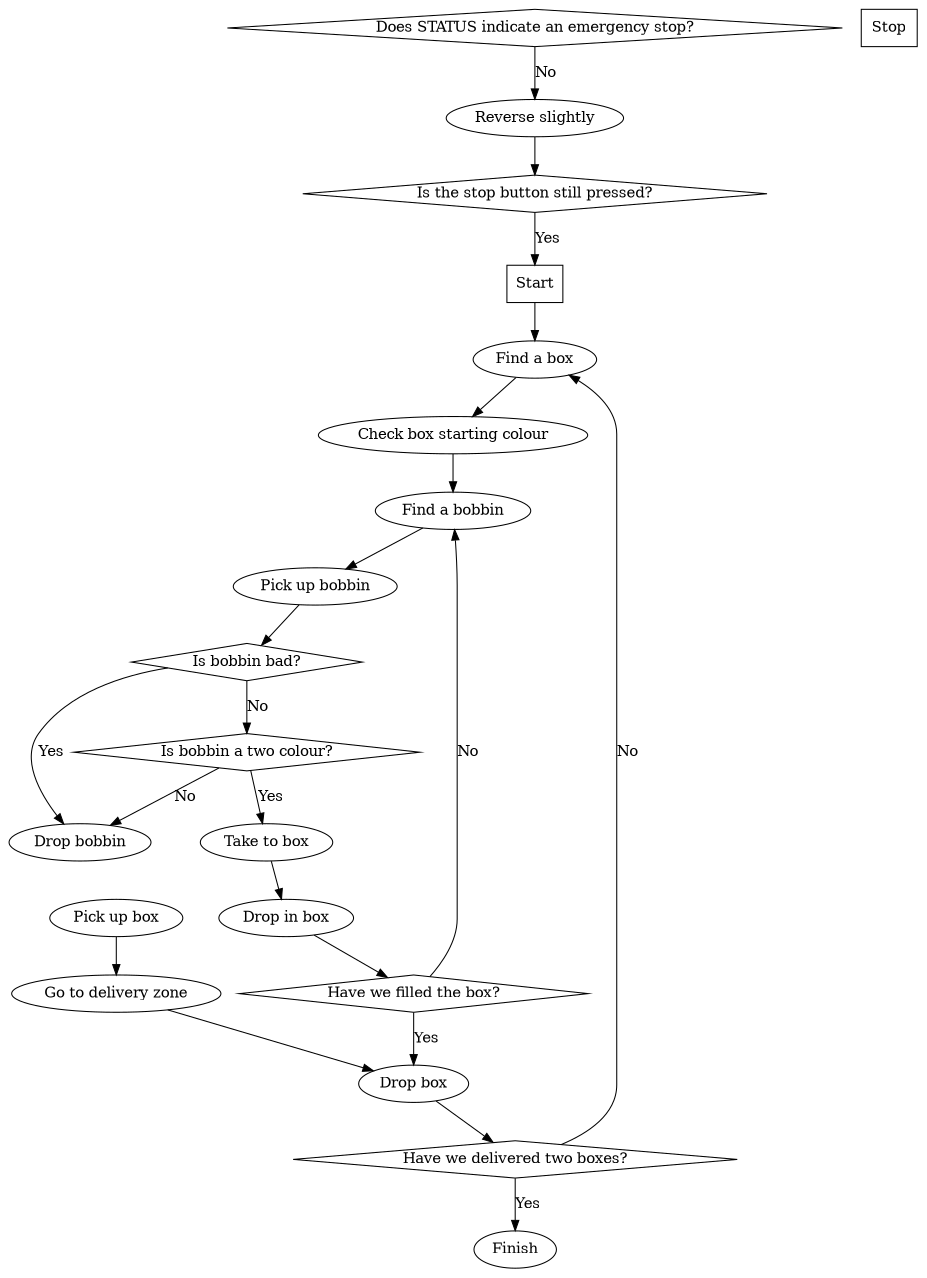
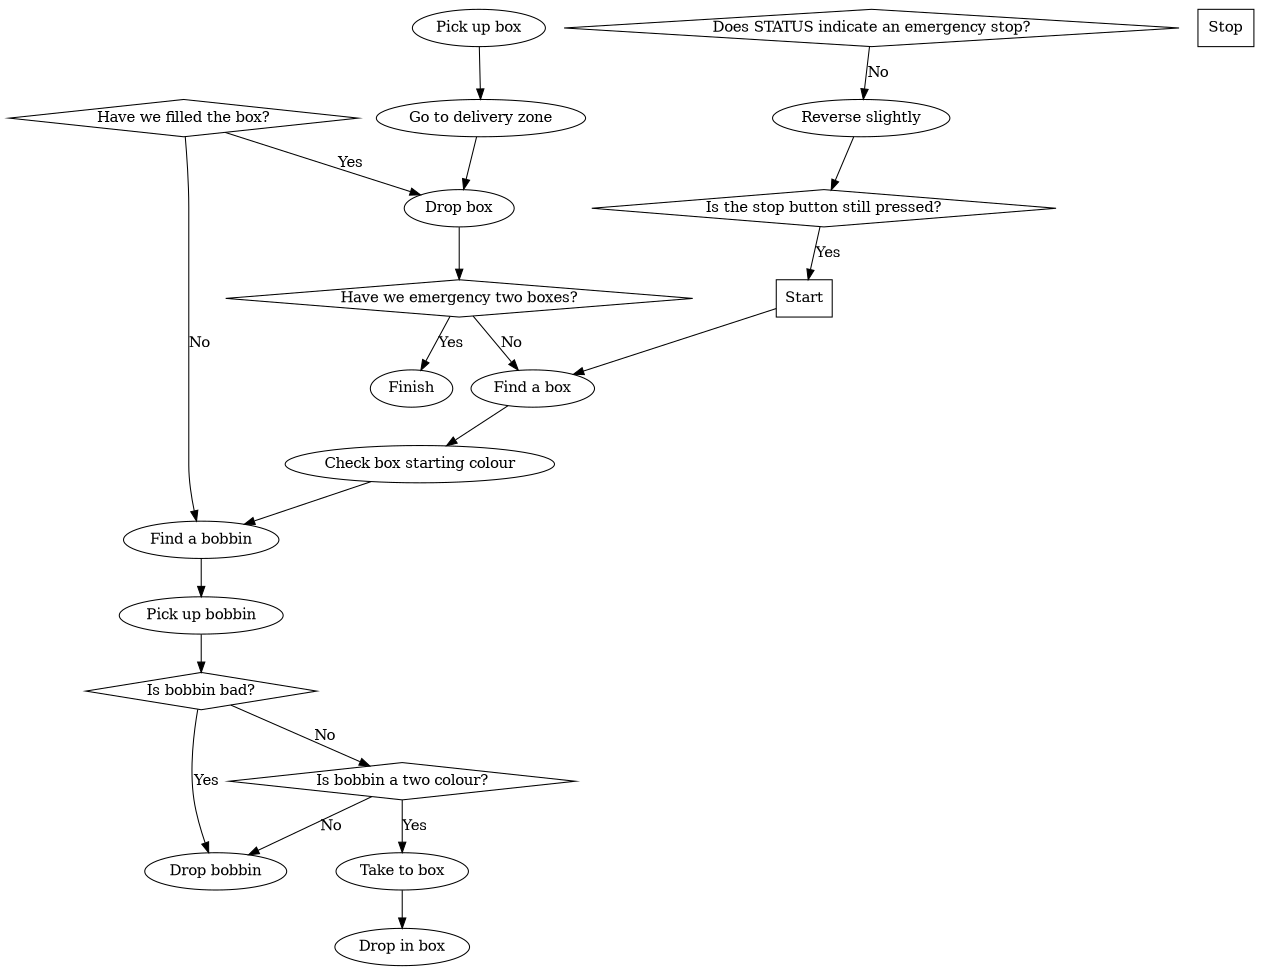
edge "Drop in box" -> "Have we filled the box?": removed
node "Have we delivered two boxes?": label "Have we delivered two boxes?" -> "Have we emergency two boxes?"
